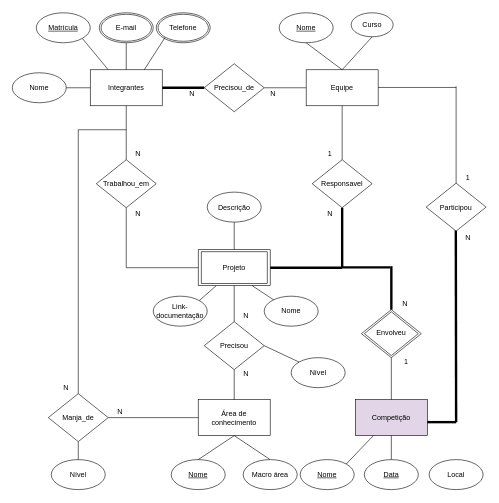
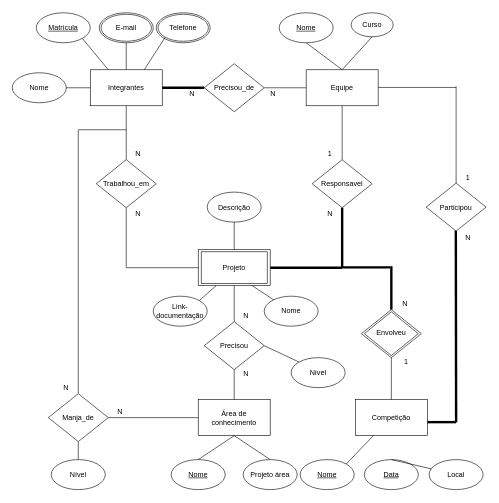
node "Competição": fillcolor #e1d5e7 -> #ffffff
edge "Competição" -- "Data": now "Local" -- "Data"
node "Macro área": label "Macro área" -> "Projeto área"
